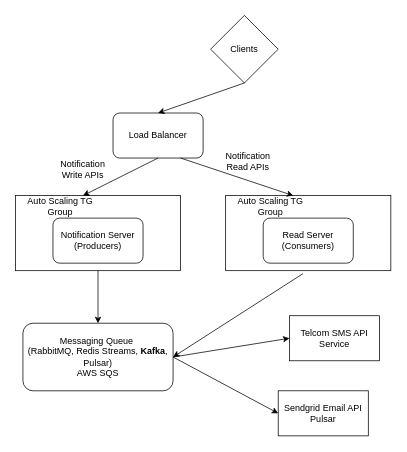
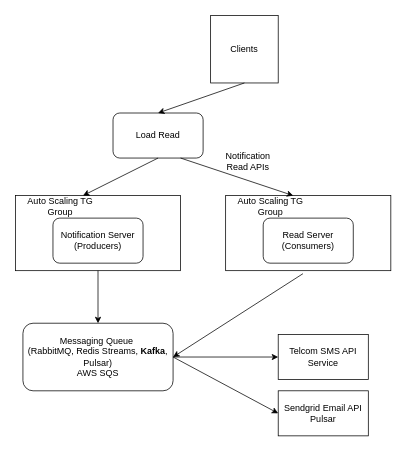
node "Clients": shape diamond -> rectangle
node "Load Balancer": label "Load Balancer" -> "Load Read"
node "Notification Write APIs": removed
node "Telcom SMS API Service": moved (334, 338) -> (323, 357)
